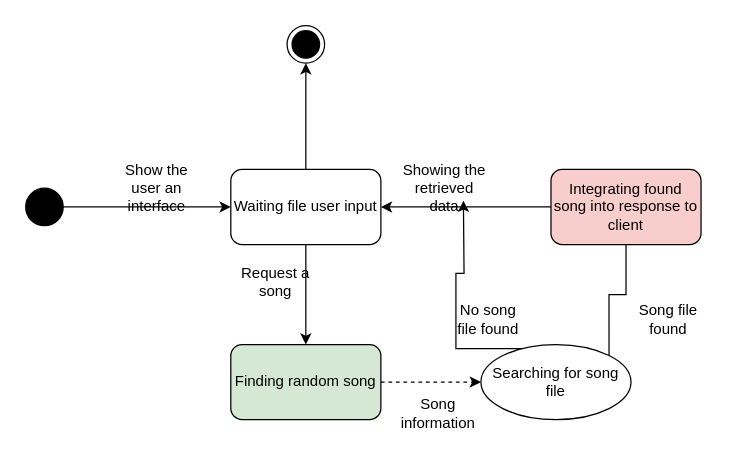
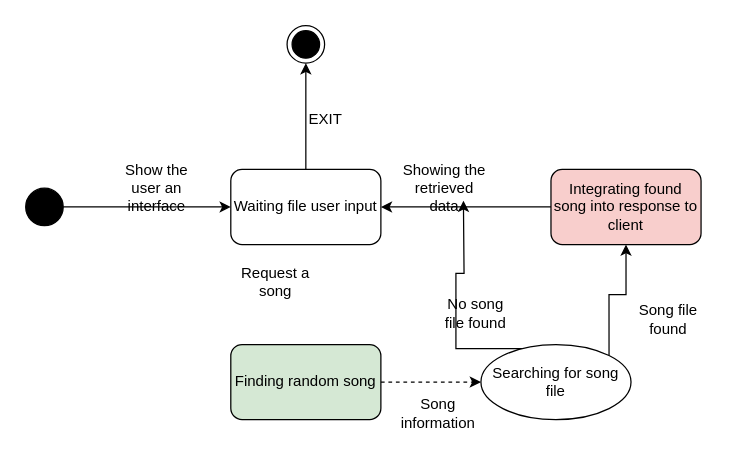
node "EXIT": added
edge "Integrating found song into response to client" -- "Searching for song file": arrowhead none -> classic
edge "Waiting file user input" -> "Finding random song": removed
node "No song file found": moved (488, 319) -> (476, 313)
